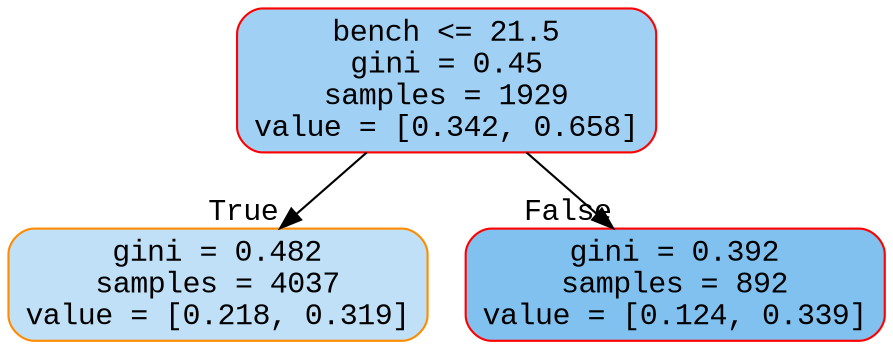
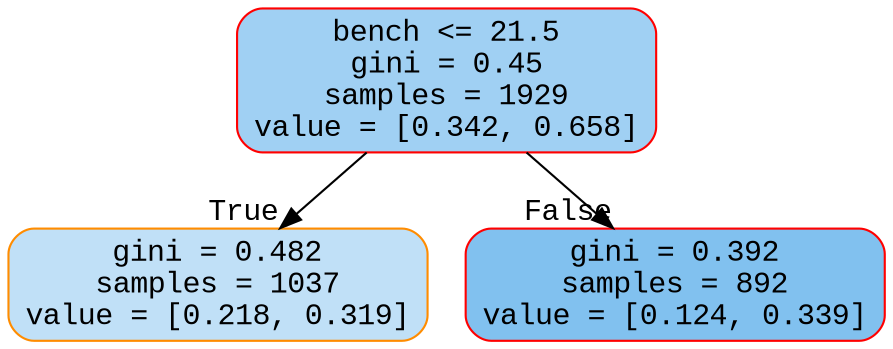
node "gini = 0.482 samples = 4037 value = [0.218, 0.319]": label "gini = 0.482 samples = 4037 value = [0.218, 0.319]" -> "gini = 0.482 samples = 1037 value = [0.218, 0.319]"
